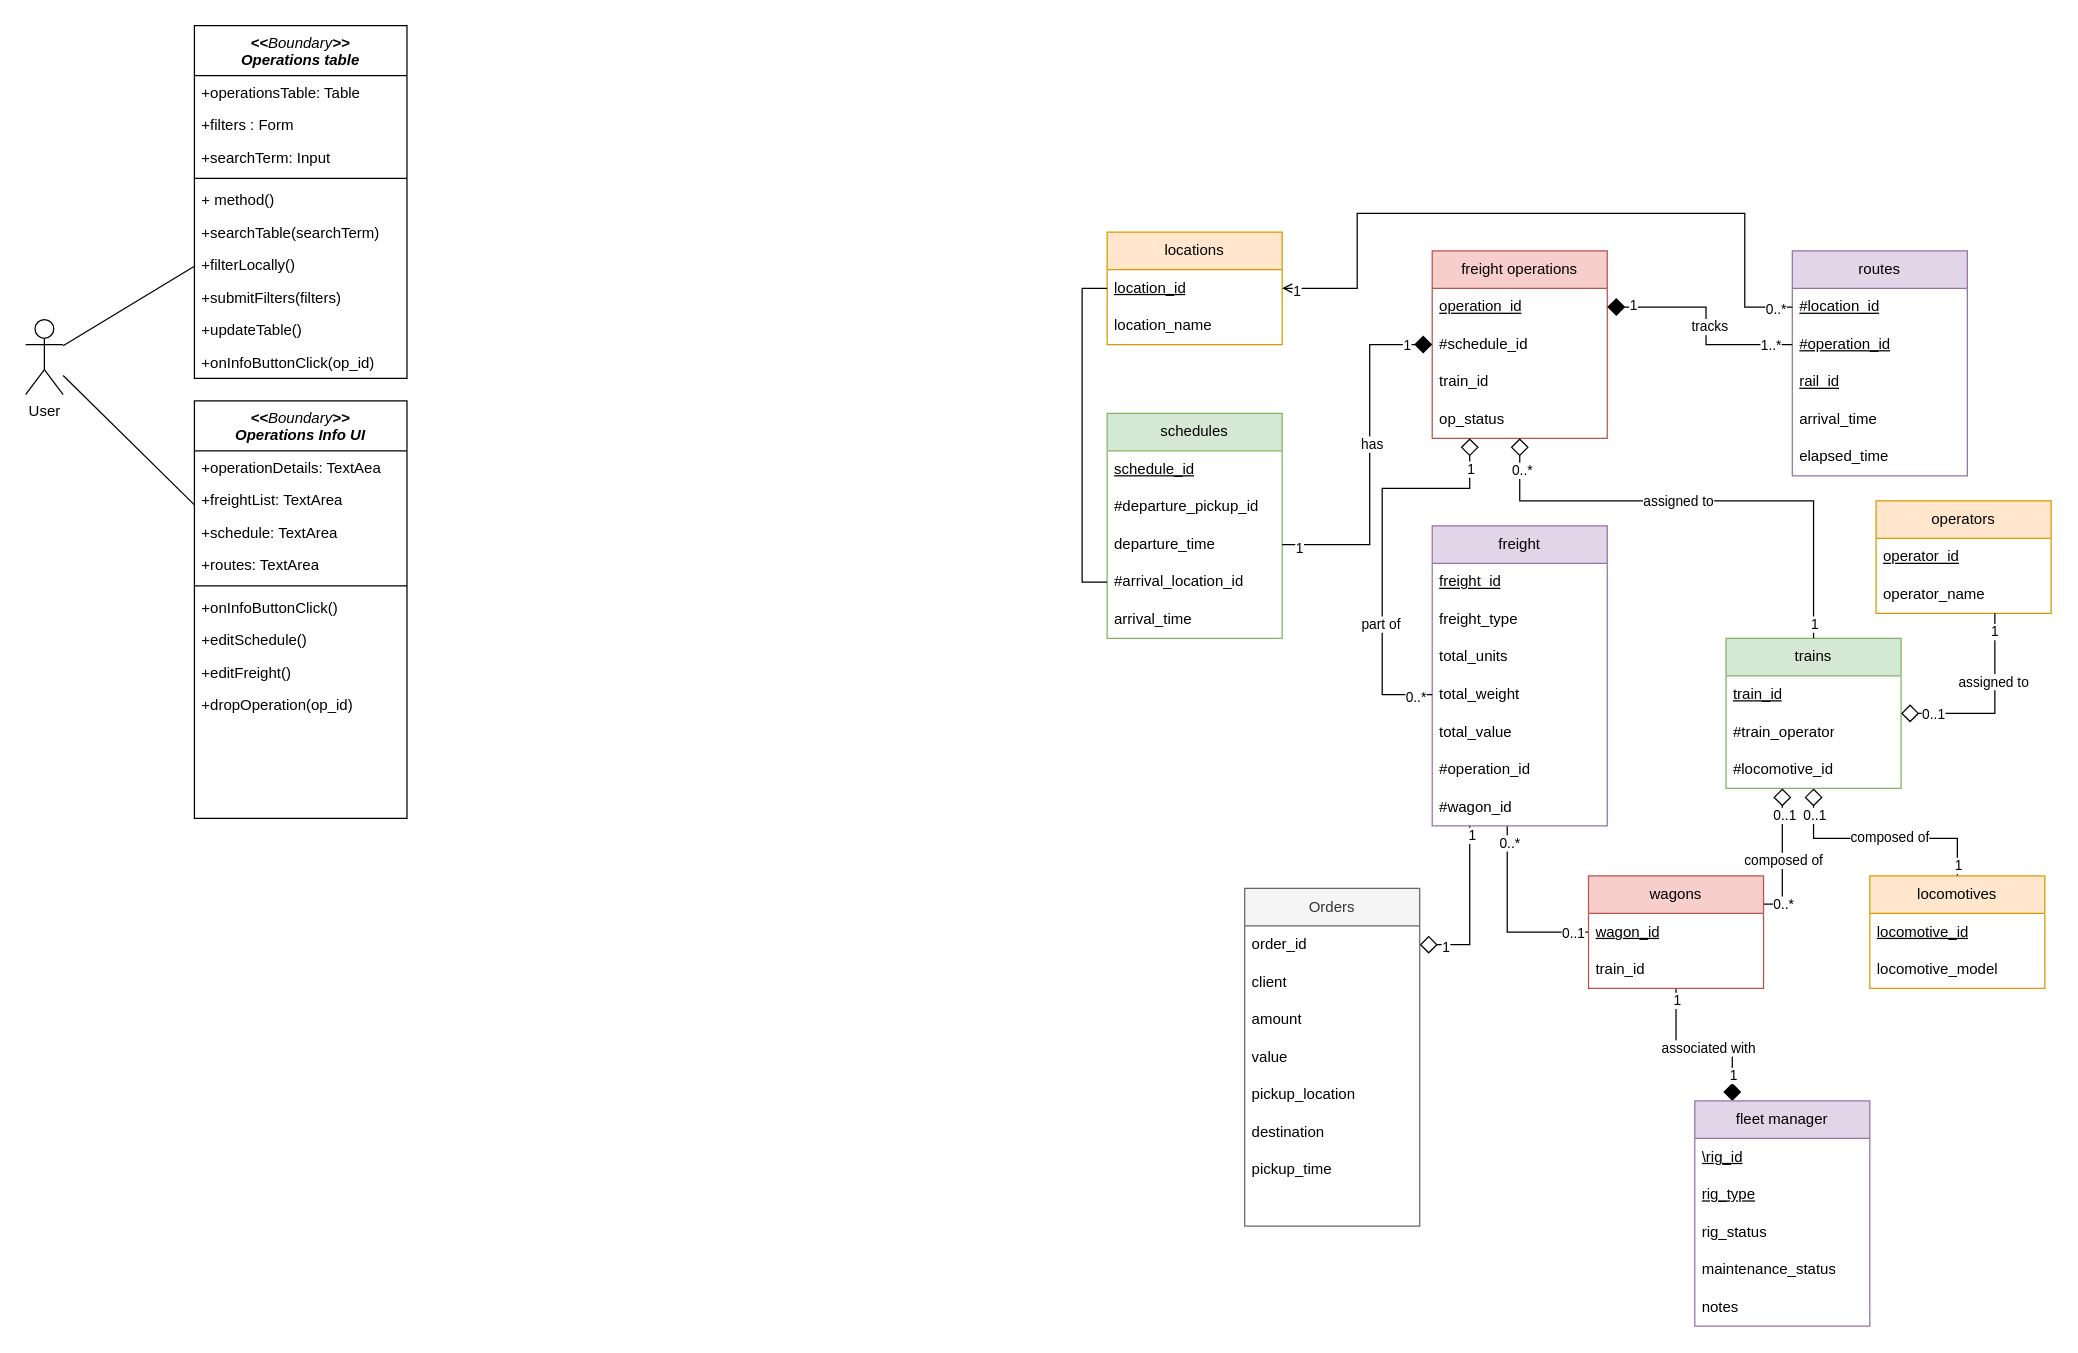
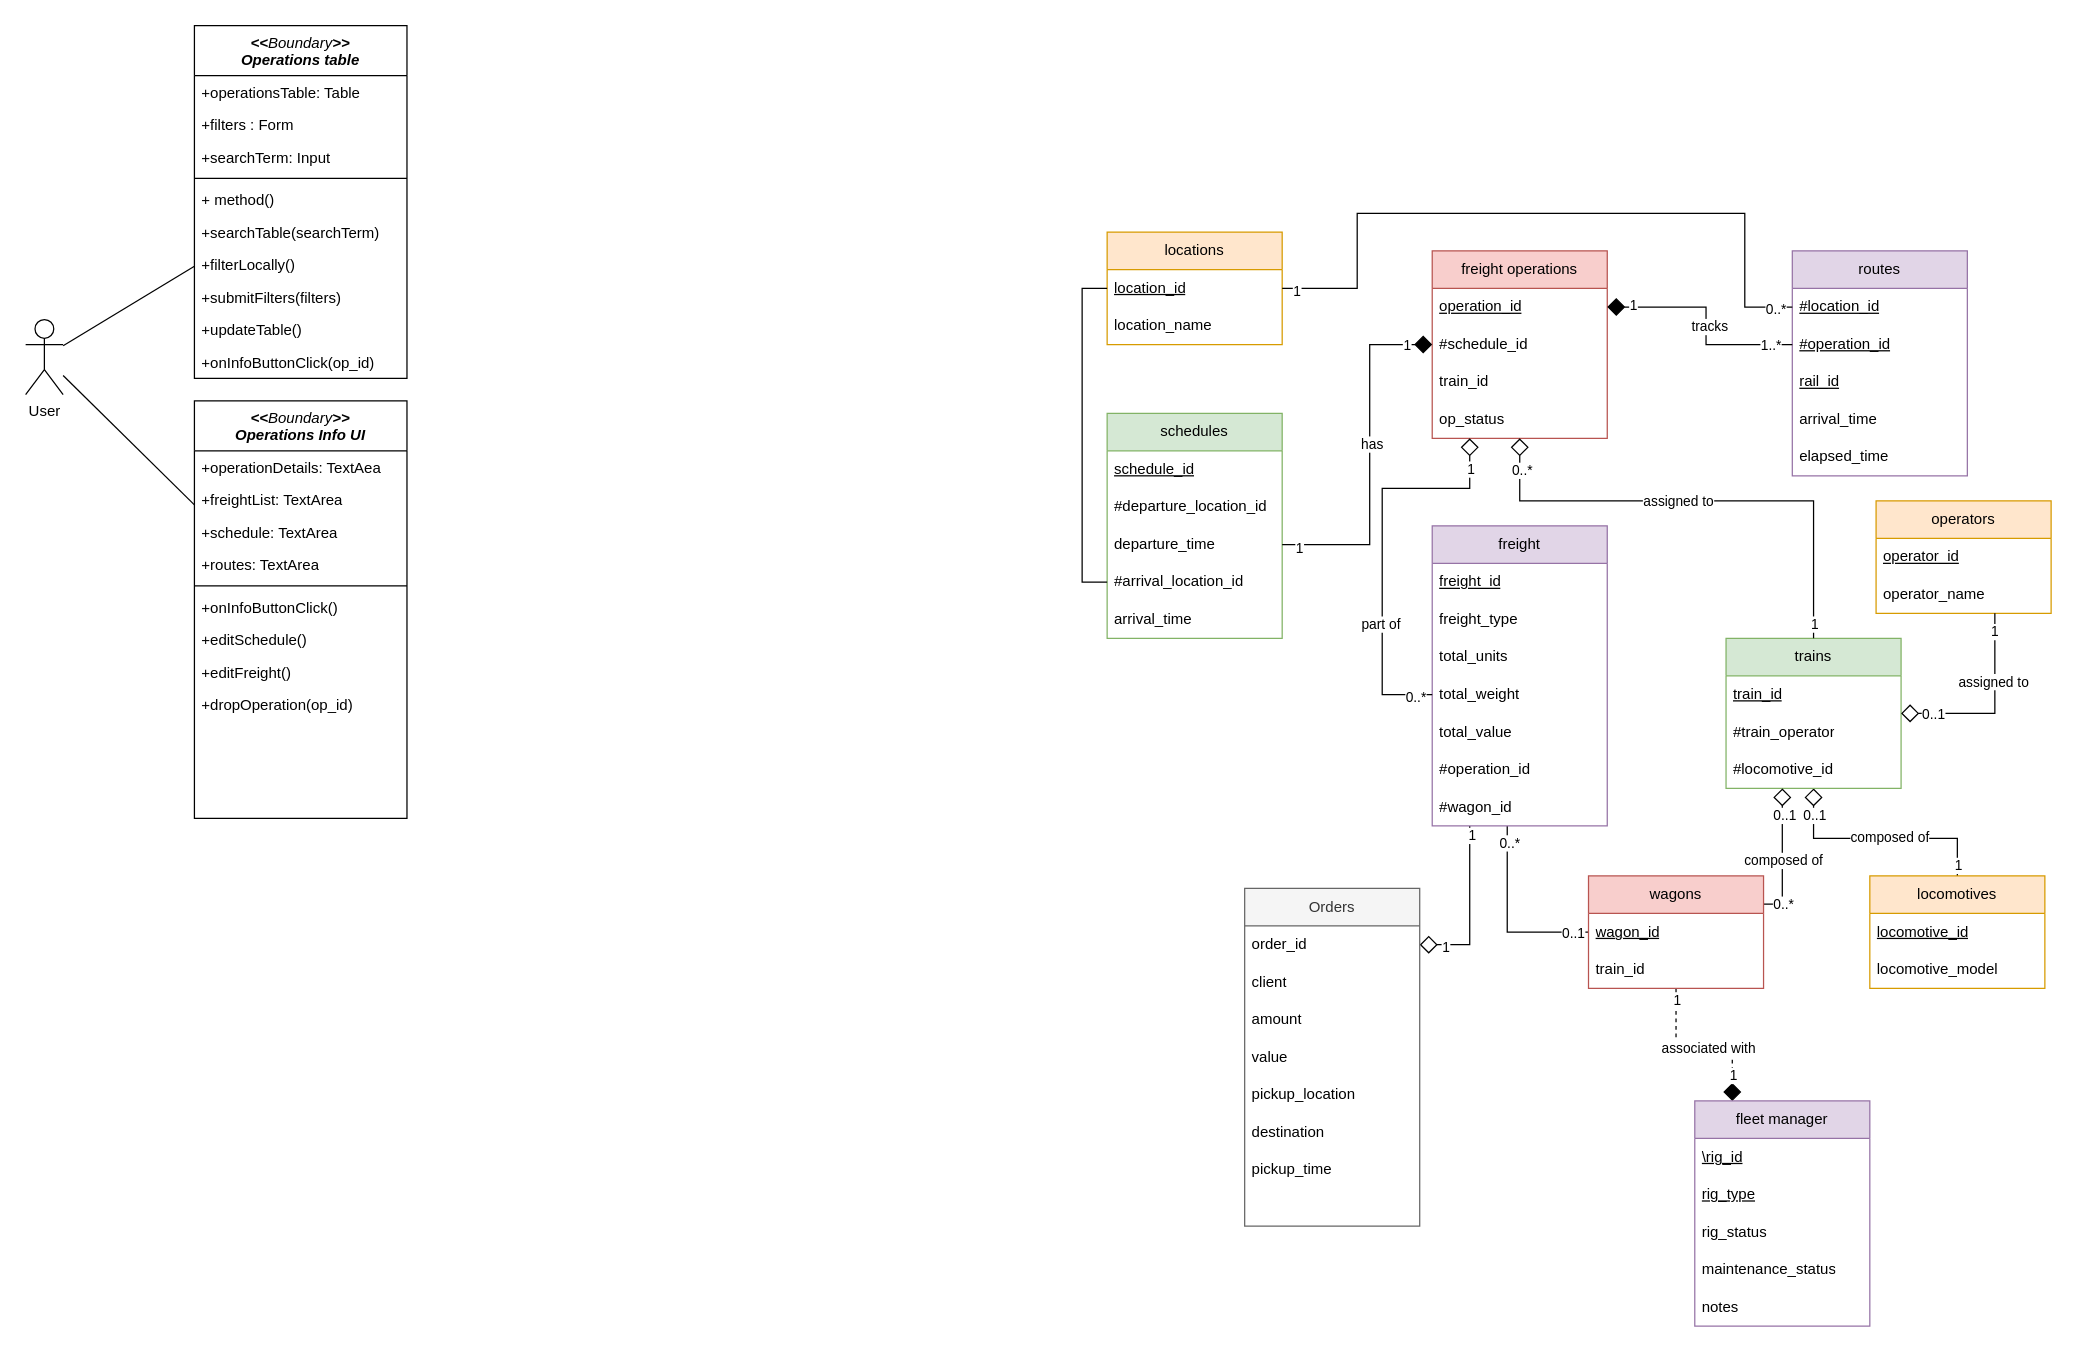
edge "#location_id" -> "locations": arrowhead open -> none
node "#departure_pickup_id": label "#departure_pickup_id" -> "#departure_location_id"
edge "wagons" -> "fleet manager": style solid -> dashed
